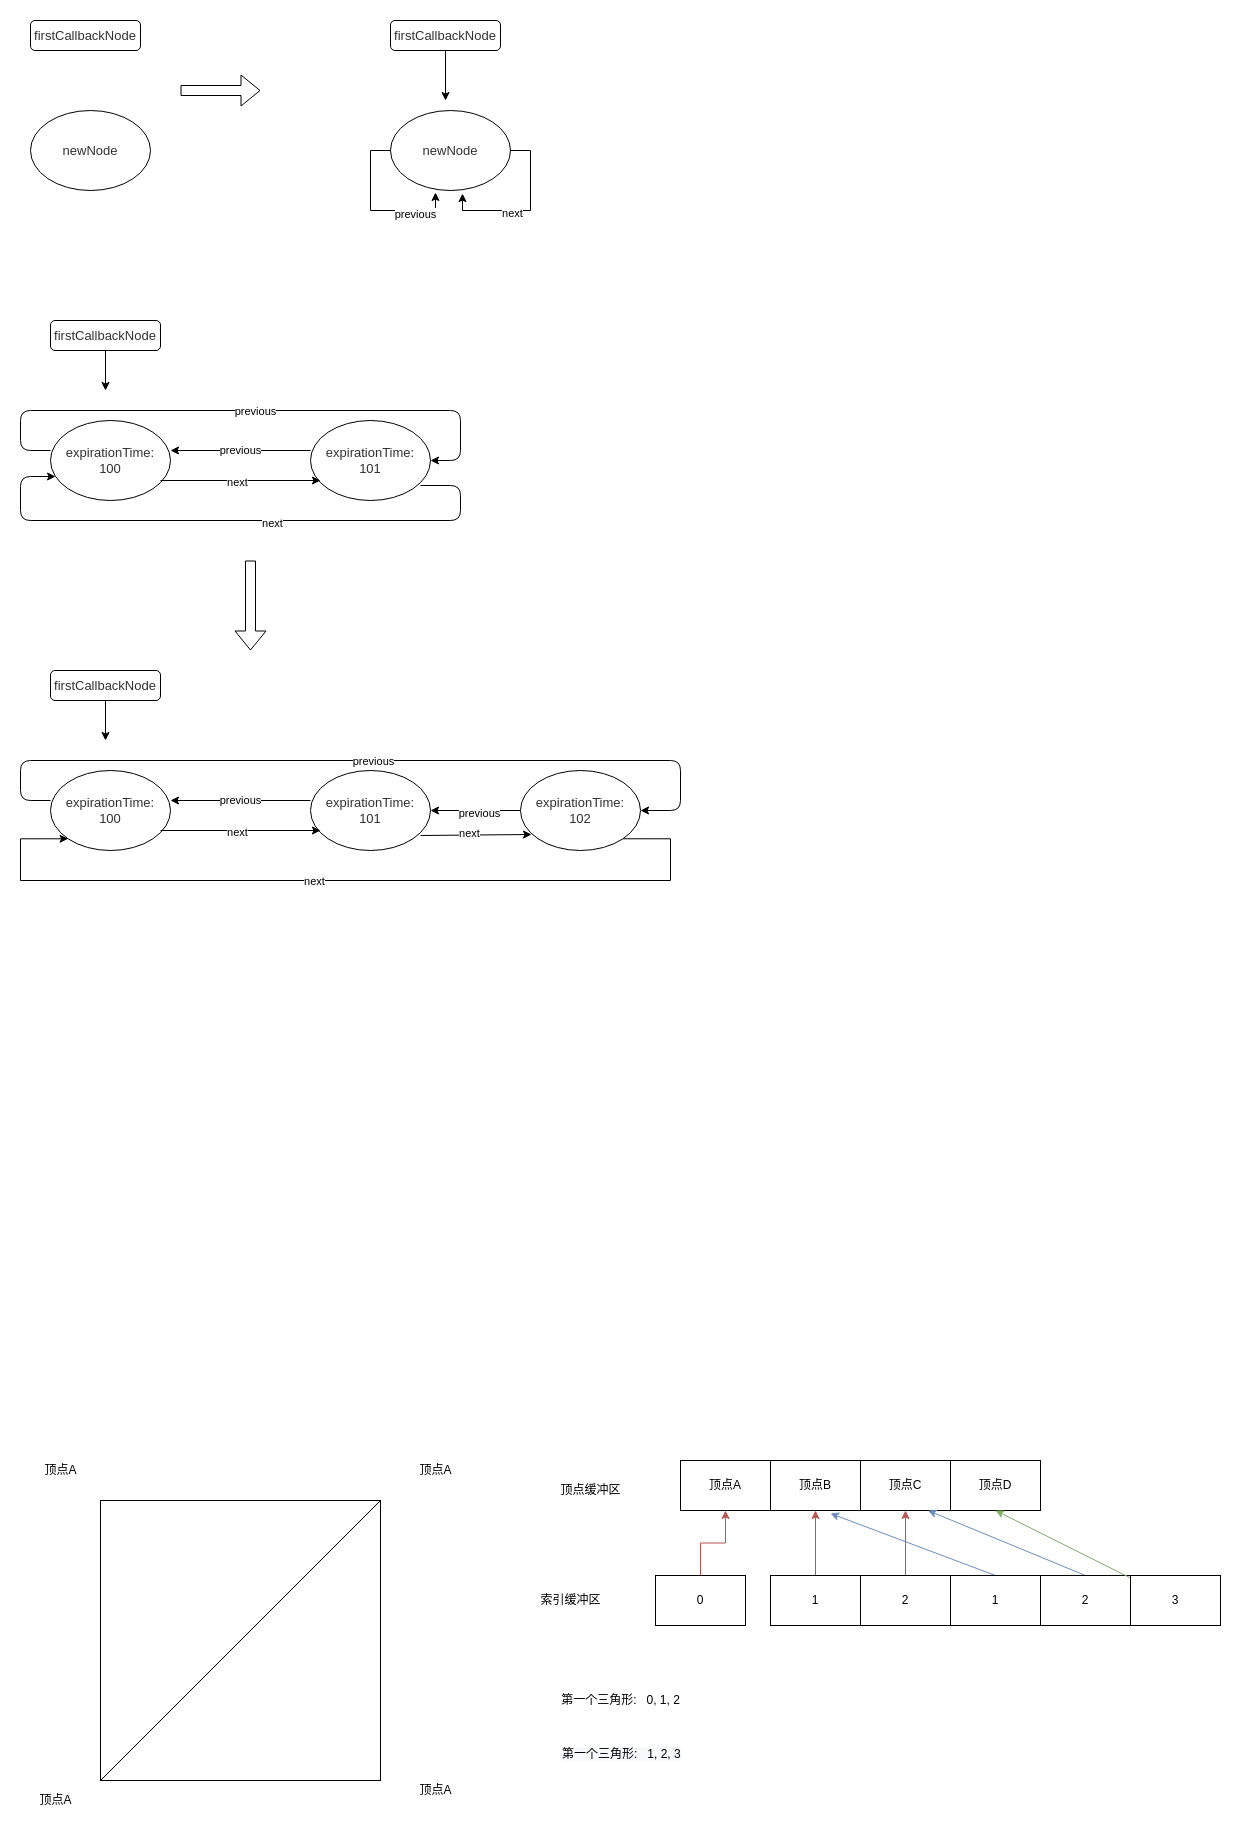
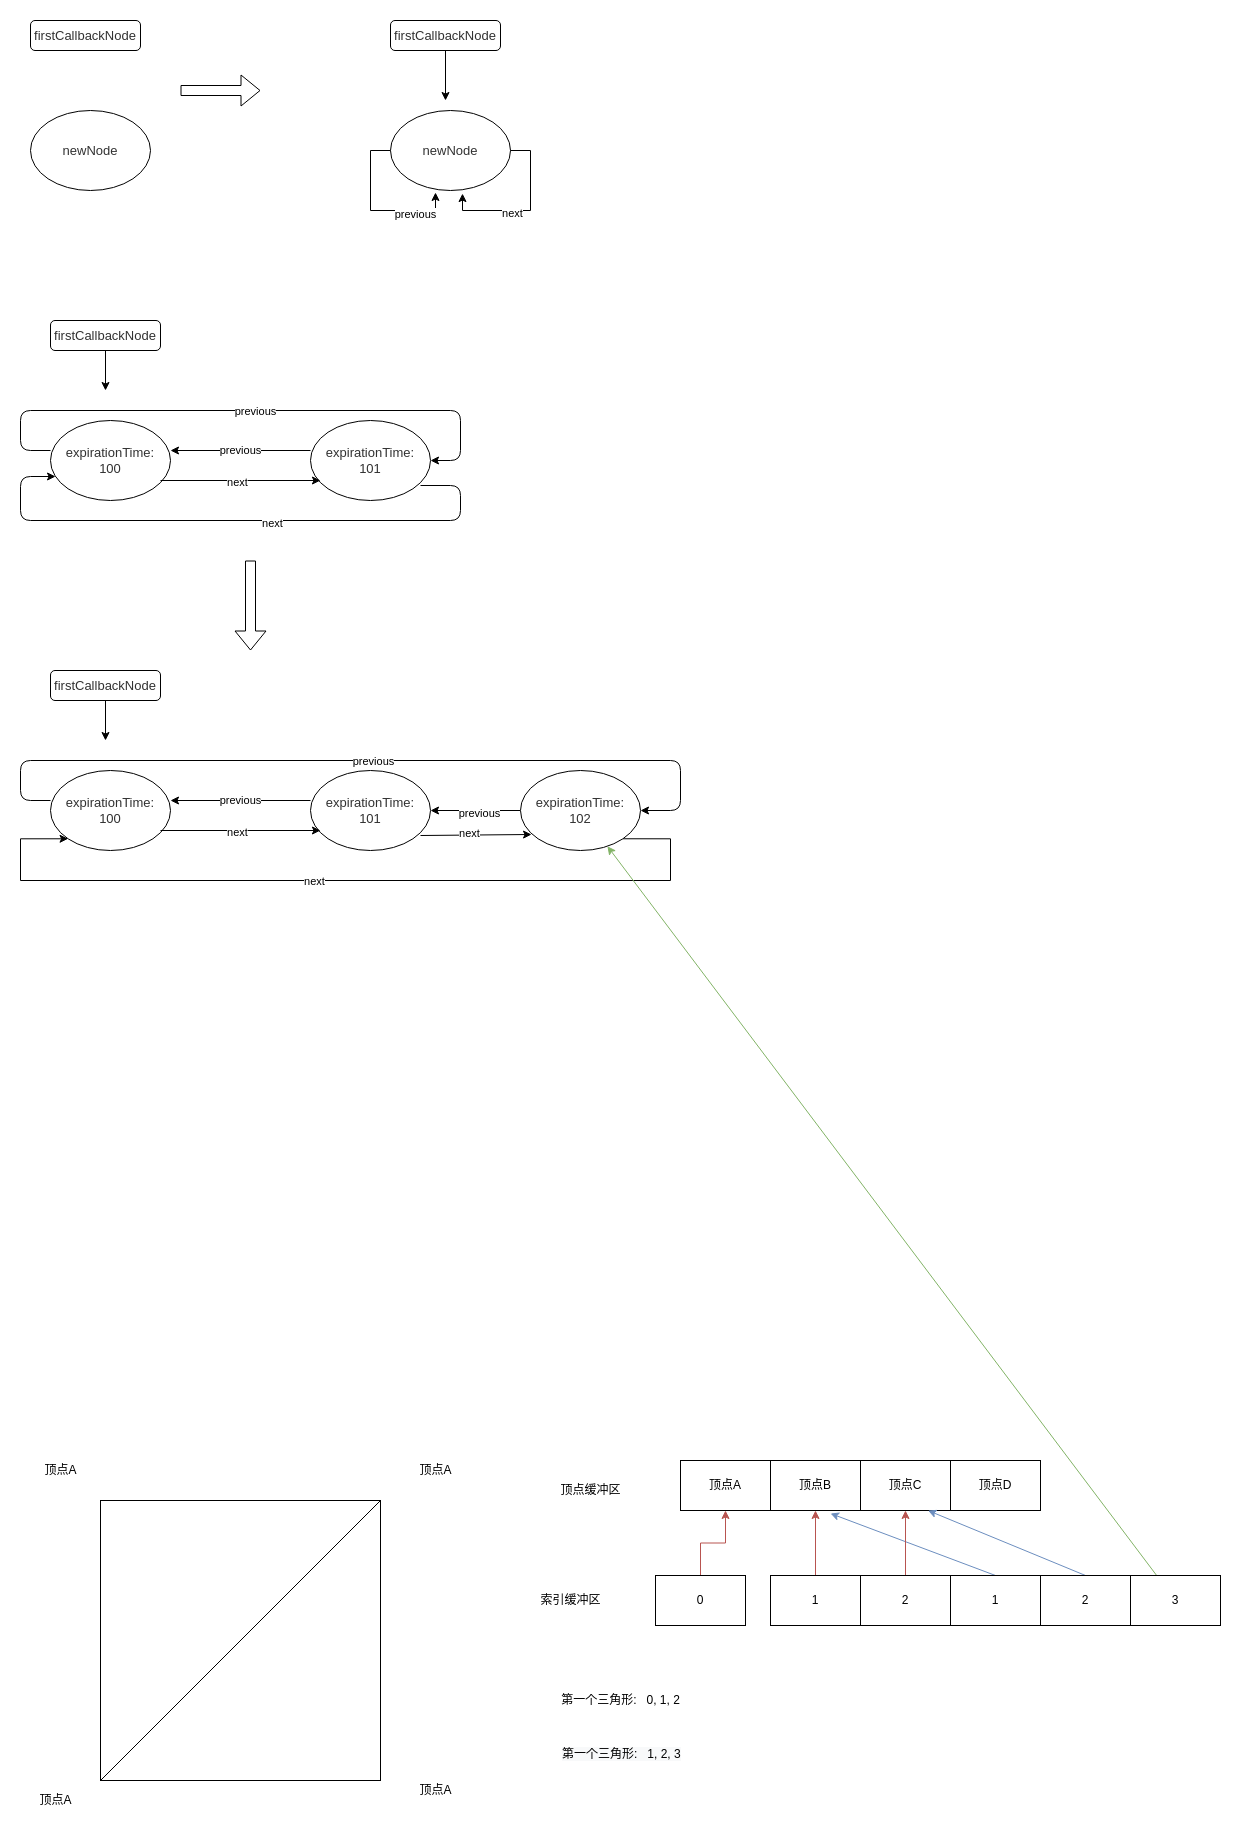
edge "3" -> "顶点D": now "3" -> "expirationTime: 102"
